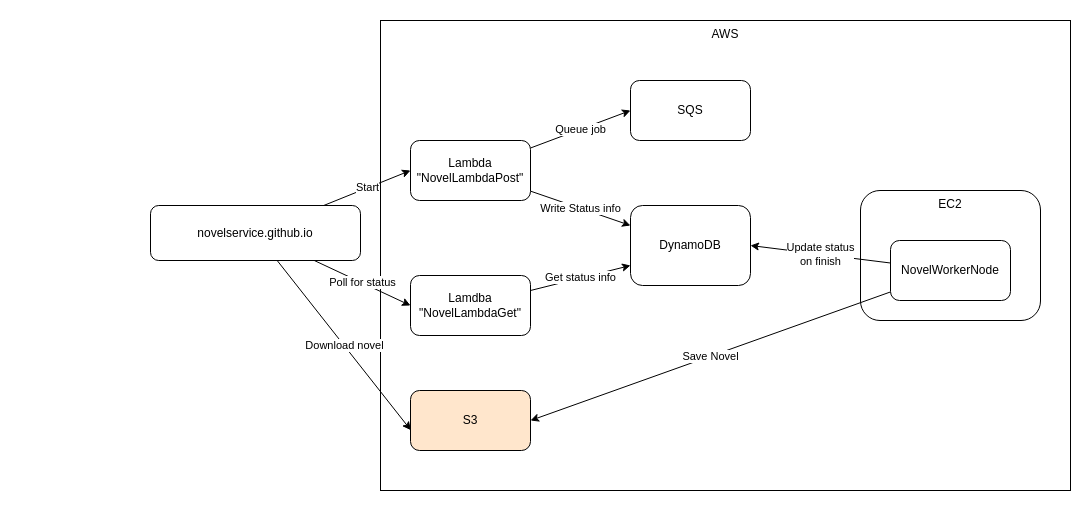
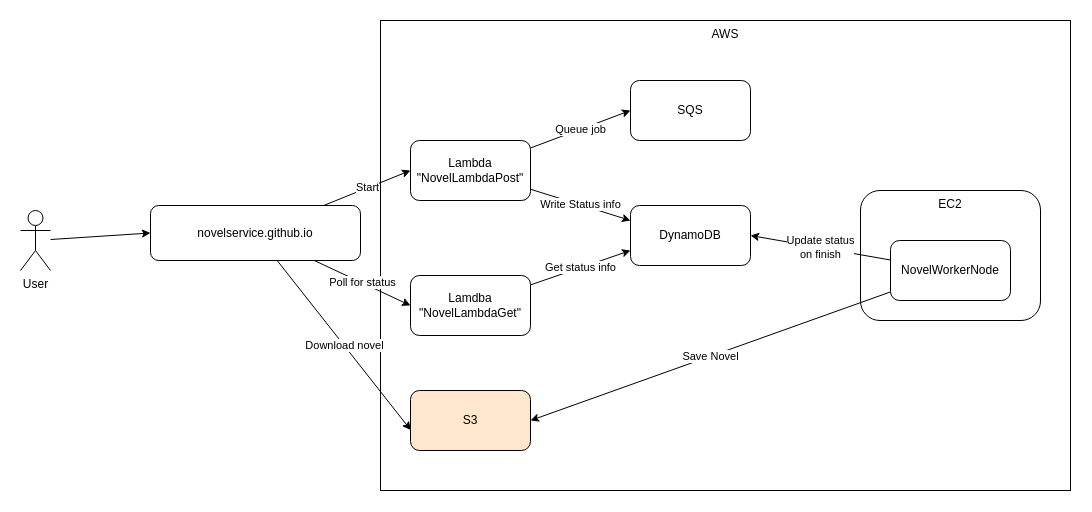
edge "User" -> "novelservice.github.io": added
node "User": added
node "DynamoDB": size 120x80 -> 120x60
